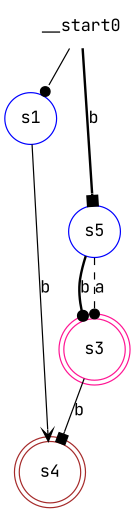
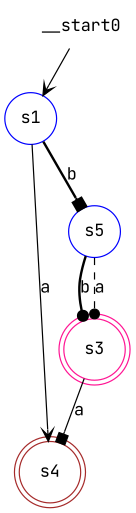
edge "__start0" -> "s1": arrowhead dot -> vee
edge "__start0" -> "s5": now "s1" -> "s5"
edge "s1" -> "s4": label "b" -> "a"
edge "s3" -> "s4": label "b" -> "a"
